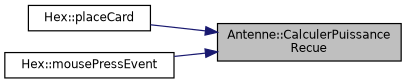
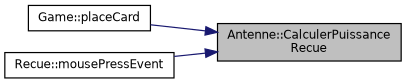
node "Hex::placeCard": label "Hex::placeCard" -> "Game::placeCard"
node "Hex::mousePressEvent": label "Hex::mousePressEvent" -> "Recue::mousePressEvent"
